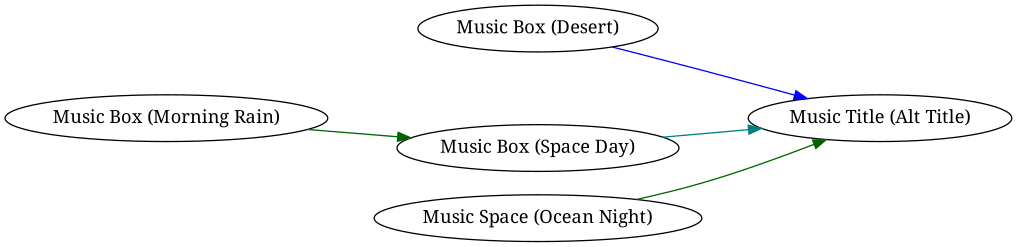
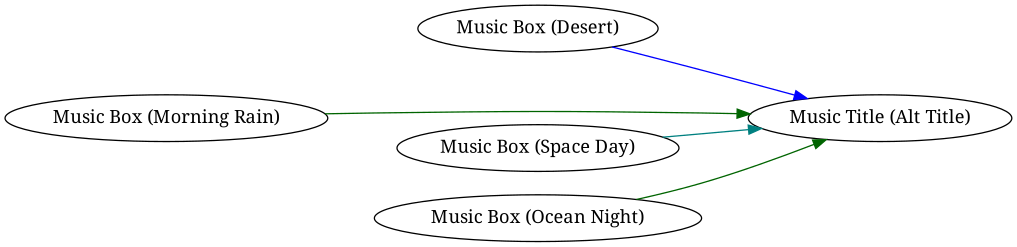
edge "Music Box (Morning Rain)" -> "Music Box (Space Day)": now "Music Box (Morning Rain)" -> "Music Title (Alt Title)"
node "Music Space (Ocean Night)": label "Music Space (Ocean Night)" -> "Music Box (Ocean Night)"
